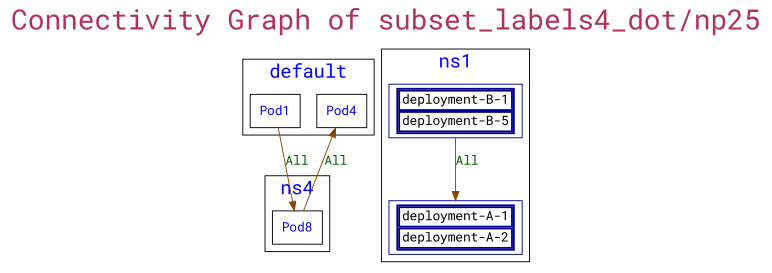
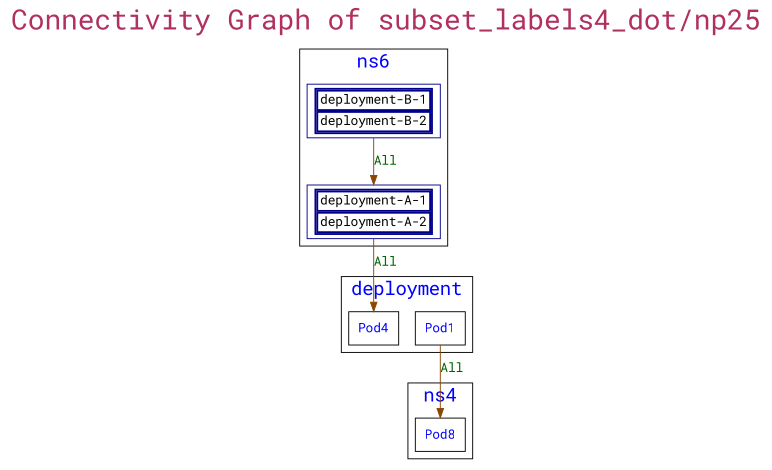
cluster "ns1": label "ns1" -> "ns6"
cluster "default": label "default" -> "deployment"
node "deployment-B-1": text "deployment-B-5" -> "deployment-B-2"
edge "Pod4" -- "Pod8": now "Pod4" -- "deployment-A-1"
